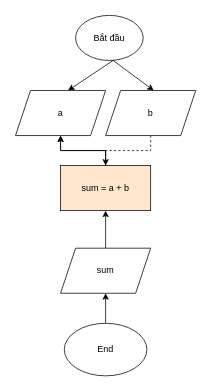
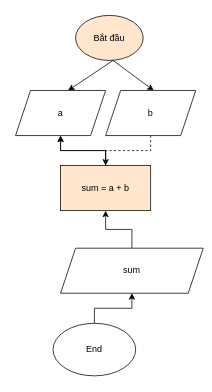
node "Bắt đầu": fillcolor #ffffff -> #ffe6cc
node "sum": size 90x45 -> 143x45
node "End": moved (105, 349) -> (94, 349)
